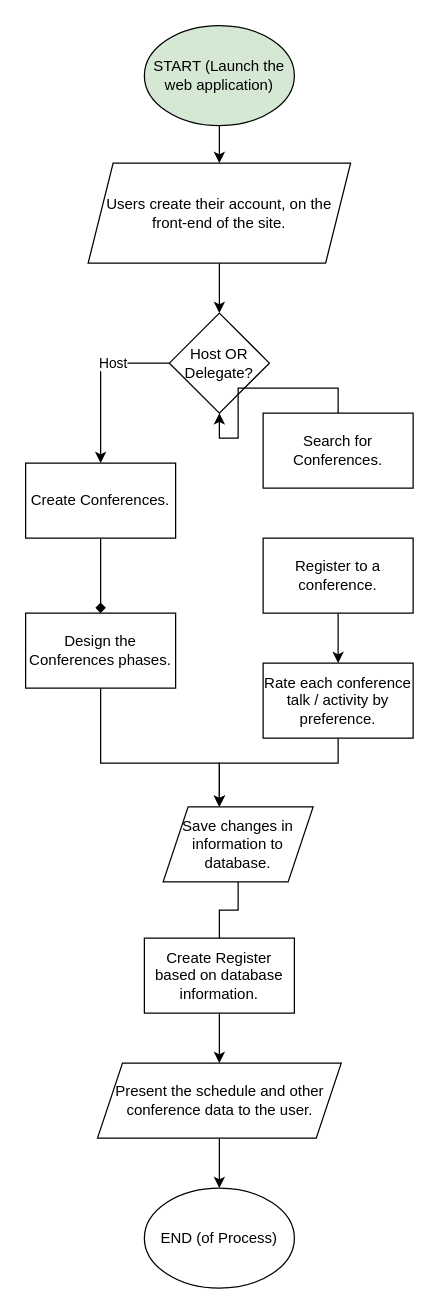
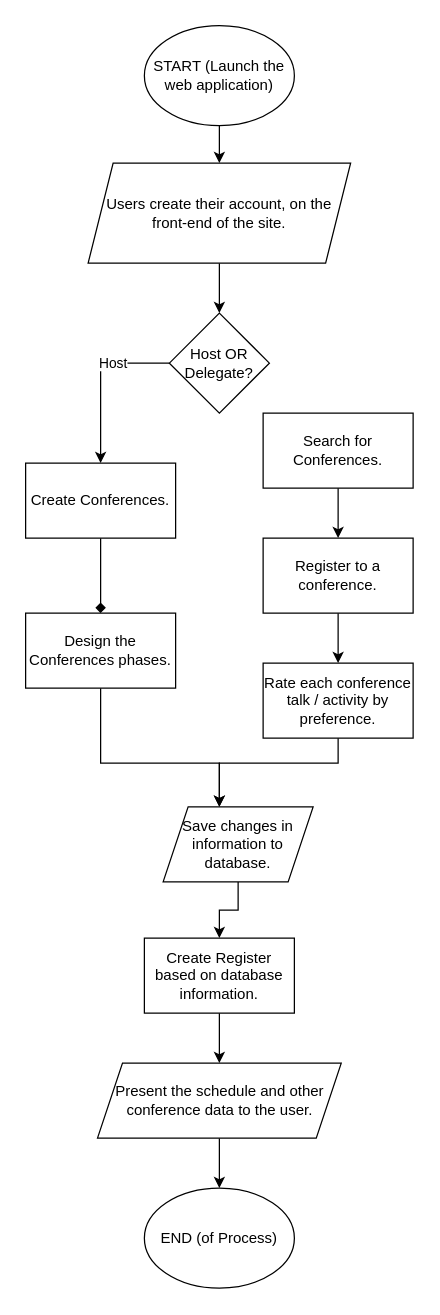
node "START (Launch the web application)": fillcolor #d5e8d4 -> #ffffff
edge "Search for Conferences." -> "Host OR Delegate?": now "Search for Conferences." -> "Register to a conference."
edge "Save changes in information to database." -- "Create Register based on database information.": arrowhead none -> classic
